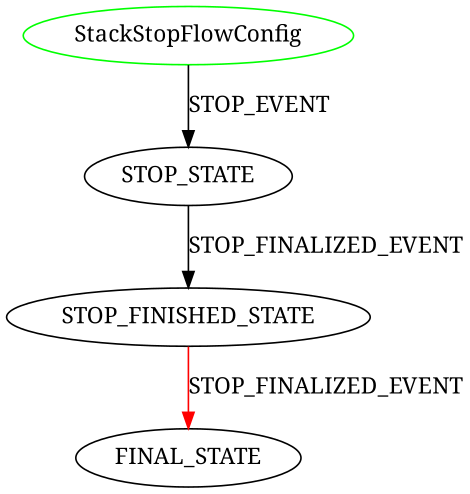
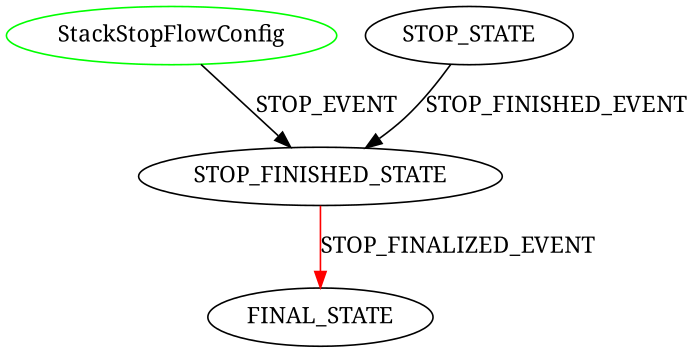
edge "StackStopFlowConfig" -> "STOP_STATE": now "StackStopFlowConfig" -> "STOP_FINISHED_STATE"
edge "STOP_STATE" -> "STOP_FINISHED_STATE": label "STOP_FINALIZED_EVENT" -> "STOP_FINISHED_EVENT"
